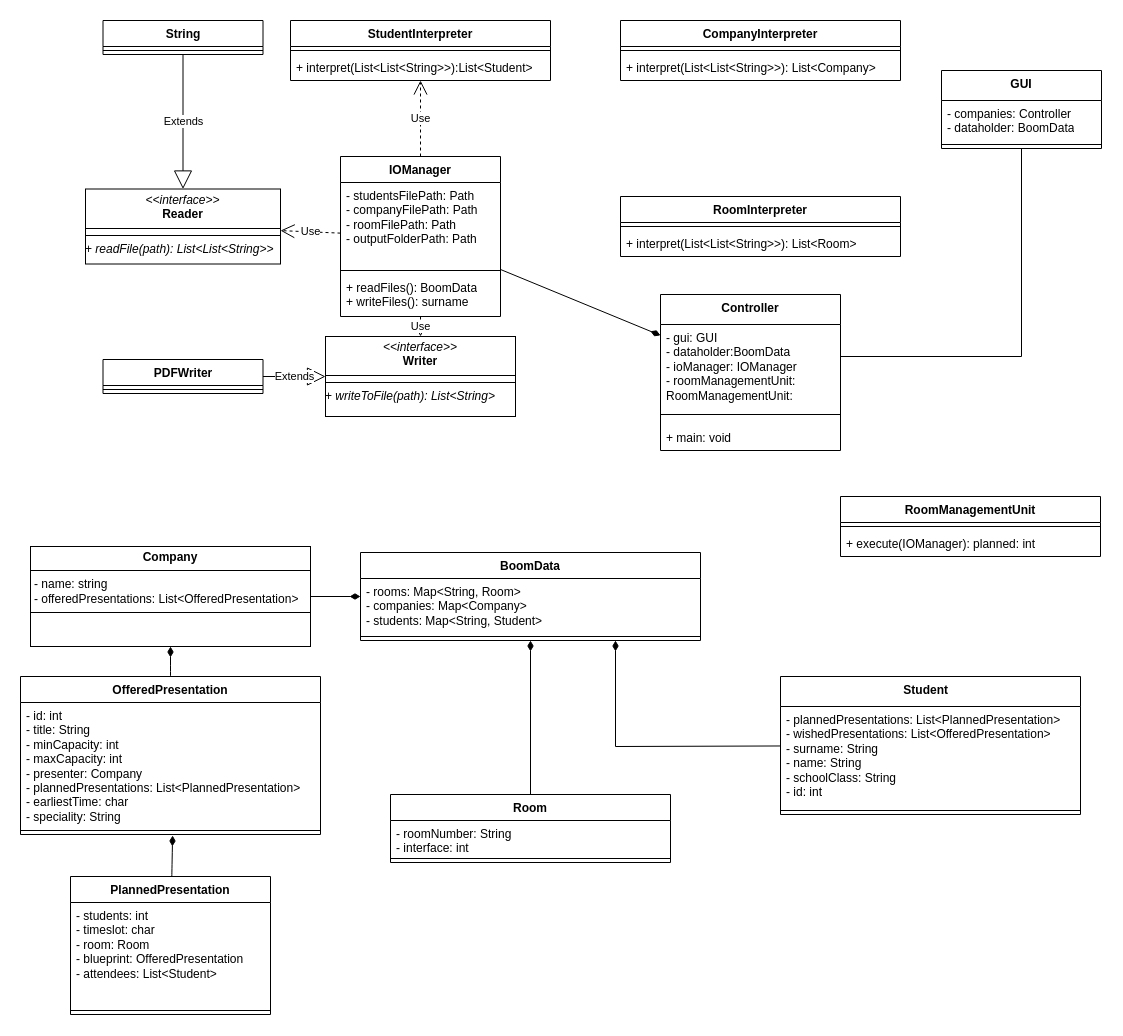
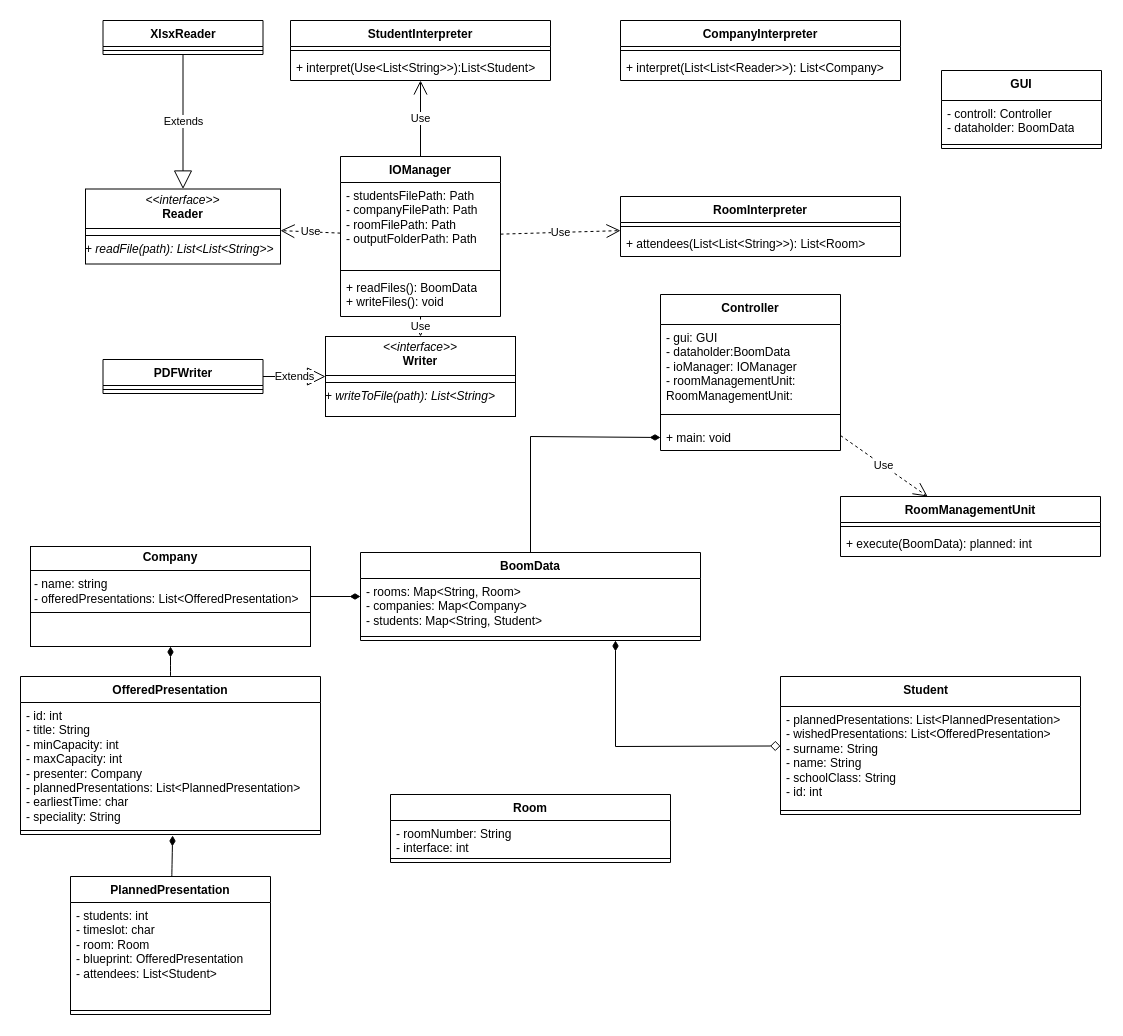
node "String": label "String" -> "XlsxReader"
node "+ interpret(List<List<String>>):List<Student>": label "+ interpret(List<List<String>>):List<Student>" -> "+ interpret(Use<List<String>>):List<Student>"
node "+ interpret(List<List<String>>): List<Company>": label "+ interpret(List<List<String>>): List<Company>" -> "+ interpret(List<List<Reader>>): List<Company>"
node "- companies: Controller - dataholder: BoomData": label "- companies: Controller - dataholder: BoomData" -> "- controll: Controller - dataholder: BoomData"
edge "IOManager" -> "StudentInterpreter": style dashed -> solid
edge "IOManager" -> "RoomInterpreter": added, label "Use"
node "+ interpret(List<List<String>>): List<Room>": label "+ interpret(List<List<String>>): List<Room>" -> "+ attendees(List<List<String>>): List<Room>"
node "+ readFiles(): BoomData + writeFiles(): surname": label "+ readFiles(): BoomData + writeFiles(): surname" -> "+ readFiles(): BoomData + writeFiles(): void"
edge "IOManager" -> "Controller": removed
edge "GUI" -- "Controller": removed
edge "BoomData" -> "+ main: void": added
edge "Controller" -> "RoomManagementUnit": added, label "Use"
node "+ execute(IOManager): planned: int": label "+ execute(IOManager): planned: int" -> "+ execute(BoomData): planned: int"
edge "Room" -> "BoomData": removed
edge "Student" -> "BoomData": arrowhead none -> diamond
